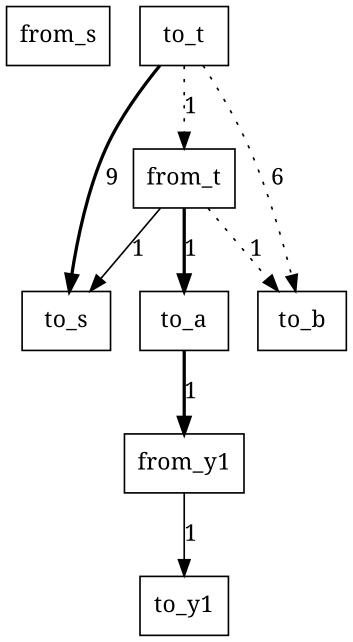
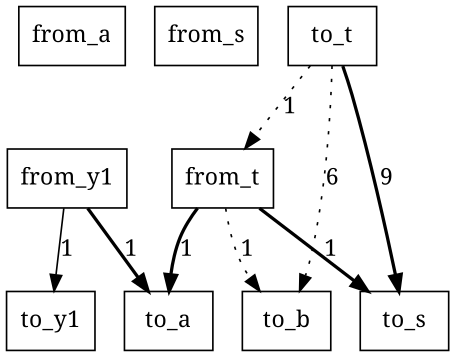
node "from_a": added
edge "from_t" -> "to_s": style solid -> bold
edge "to_a" -> "from_y1": reversed
